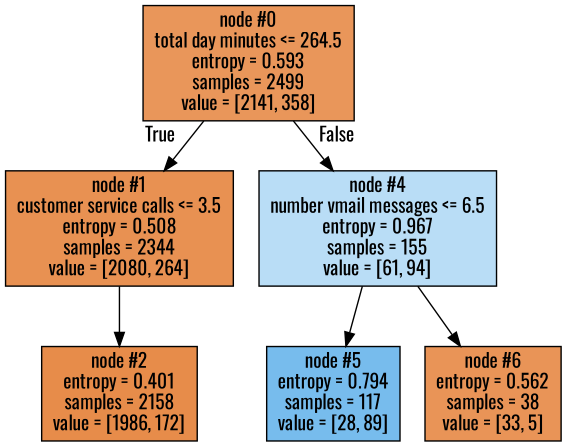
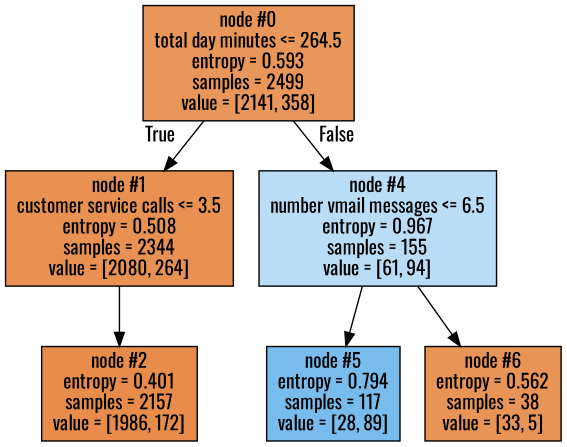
node "node #2 entropy = 0.401 samples = 2158 value = [1986, 172]": label "node #2 entropy = 0.401 samples = 2158 value = [1986, 172]" -> "node #2 entropy = 0.401 samples = 2157 value = [1986, 172]"
